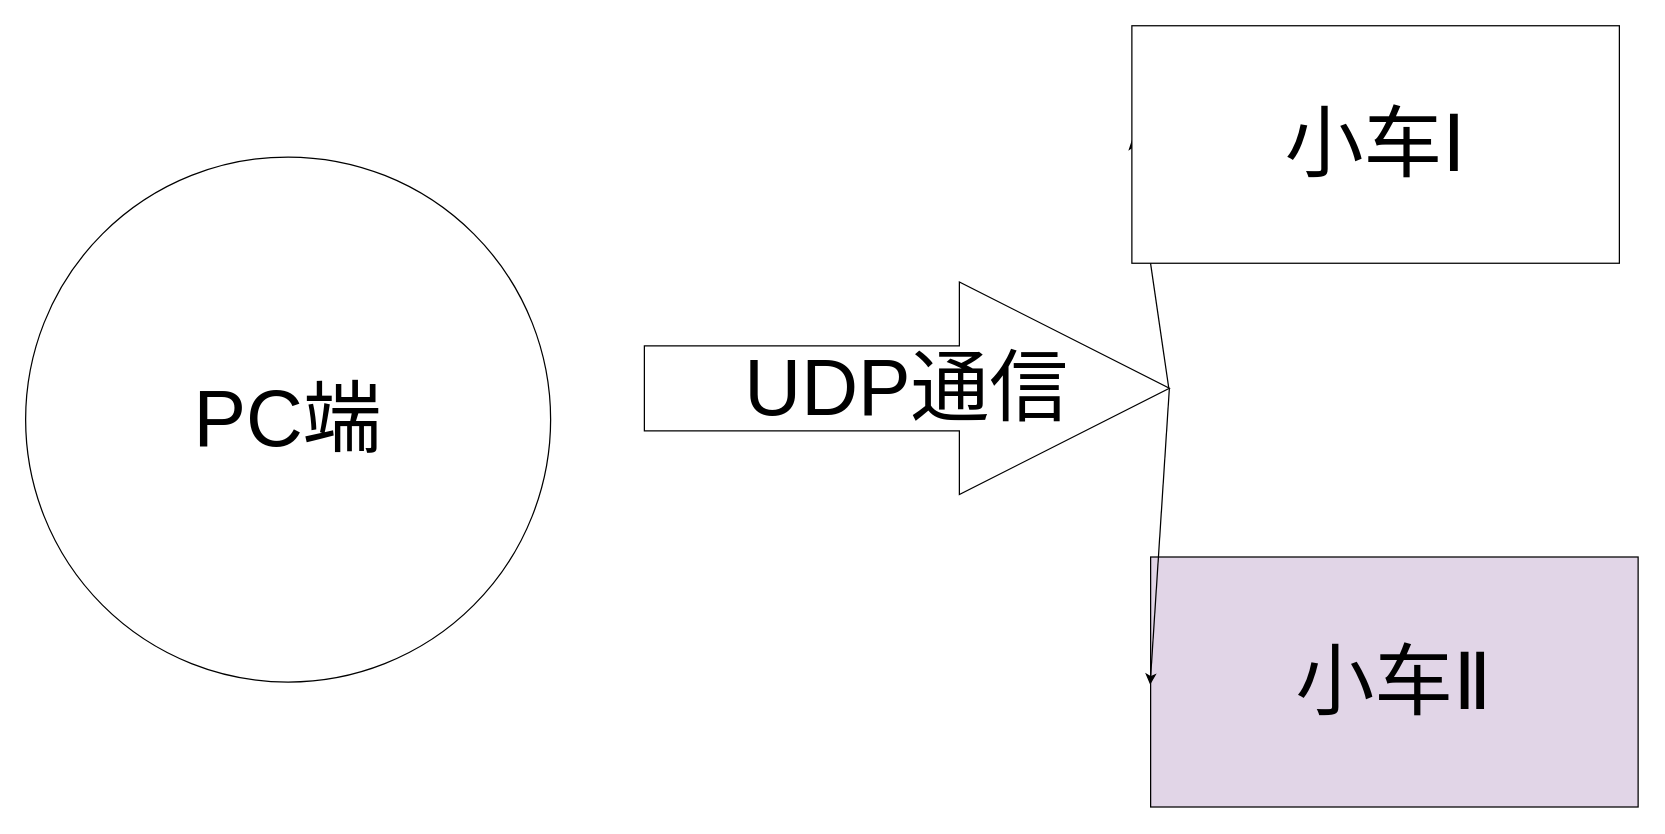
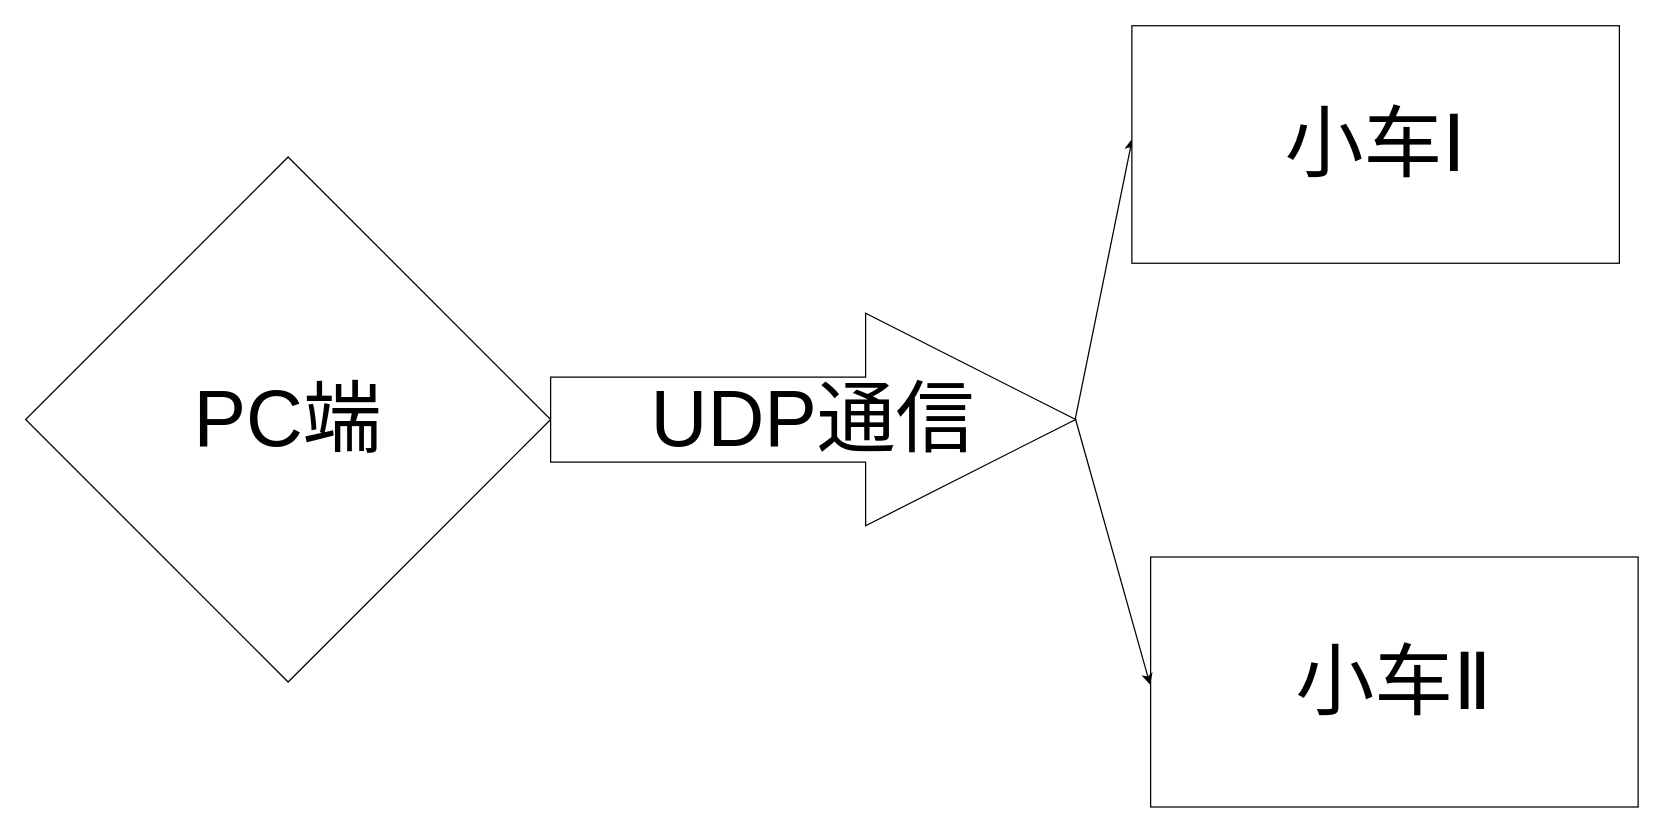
node "UDP通信": moved (907, 388) -> (813, 419)
node "PC端": shape ellipse -> diamond
node "小车Ⅱ": fillcolor #e1d5e7 -> #ffffff
